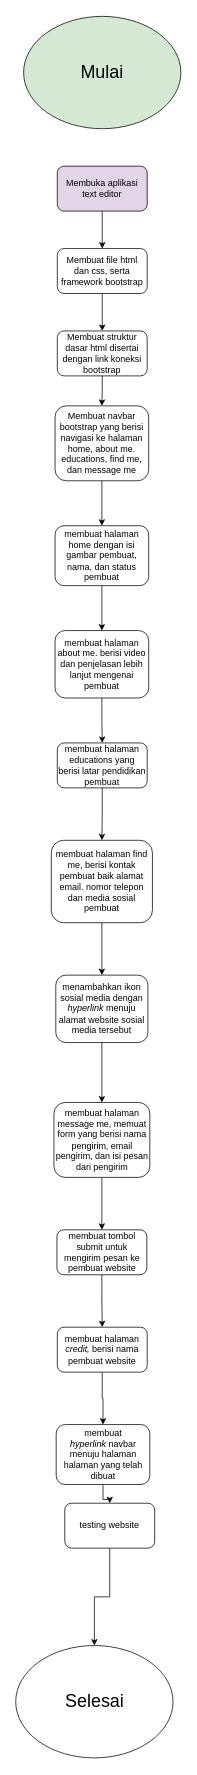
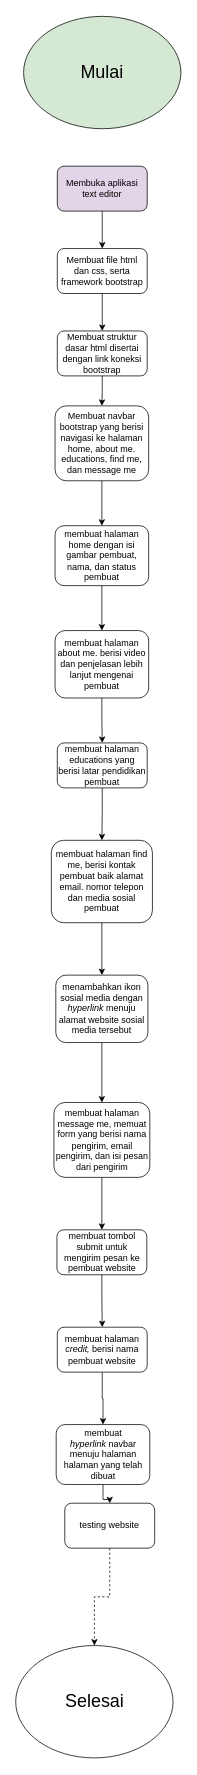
edge "testing website" -> "Selesai": style solid -> dashed
